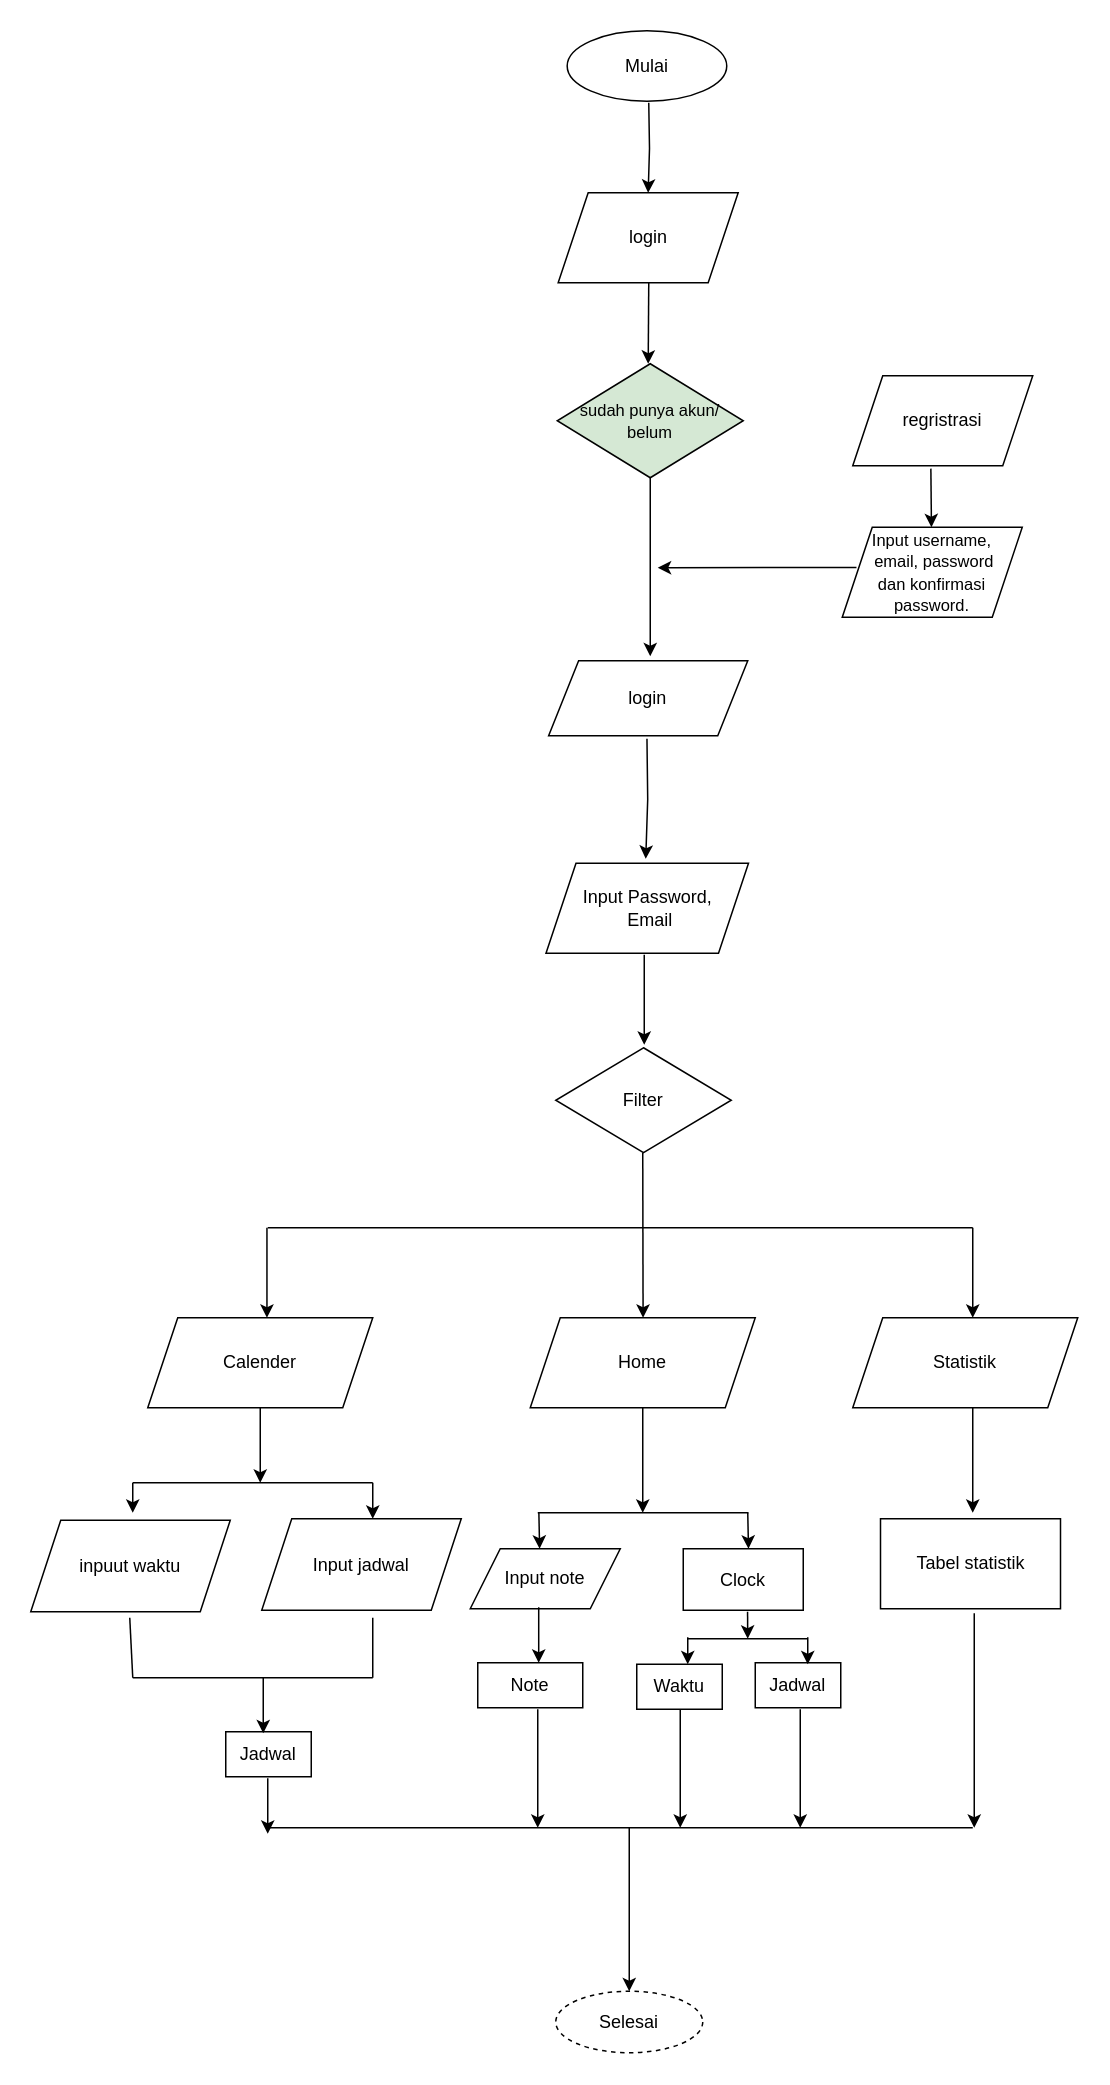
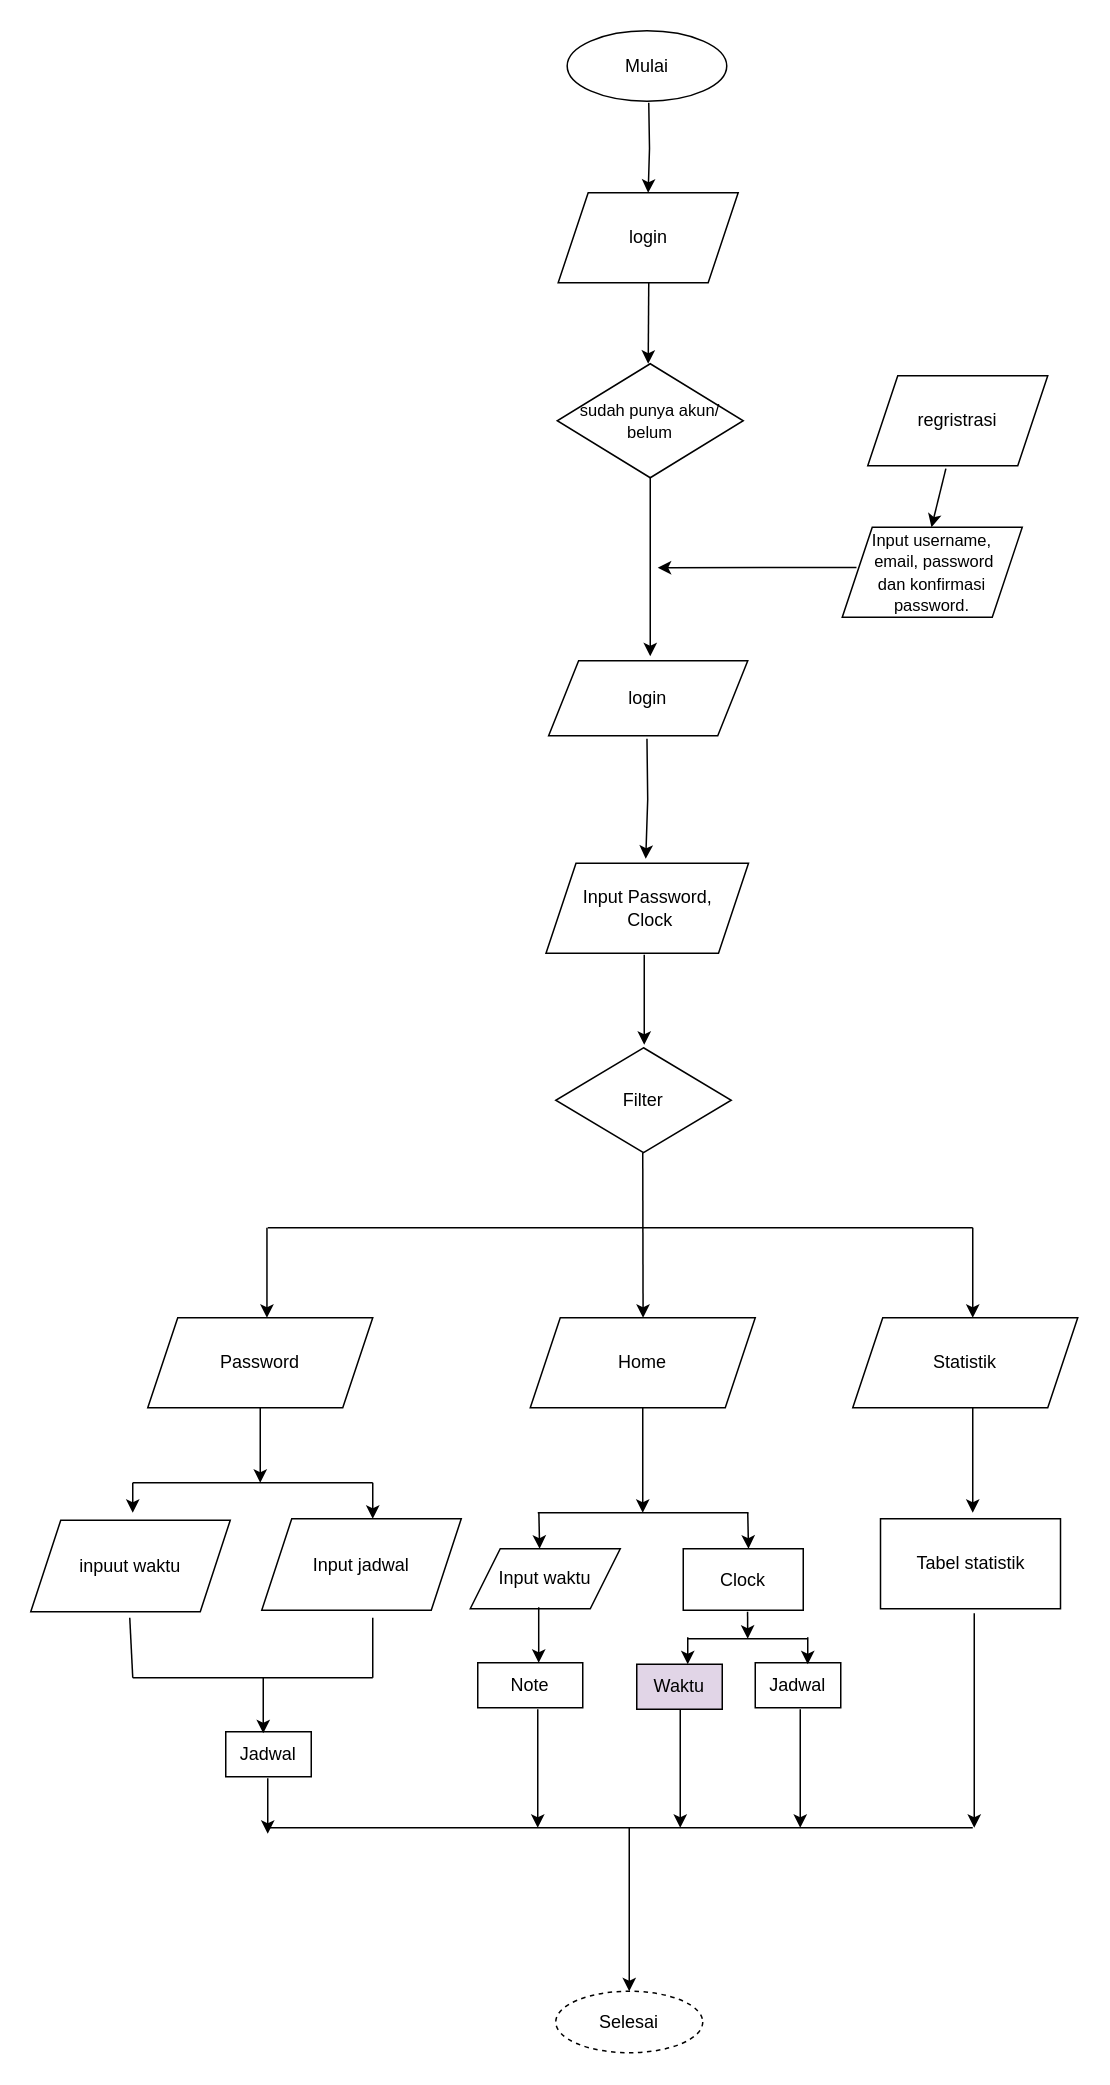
node "sudah punya akun/ belum": fillcolor #d5e8d4 -> #ffffff
node "regristrasi": moved (943, 421) -> (958, 421)
node "Input Password, Email": label "Input Password, Email" -> "Input Password, Clock"
node "Calender": label "Calender" -> "Password"
node "Input note": label "Input note" -> "Input waktu"
node "Waktu": fillcolor #ffffff -> #e1d5e7
